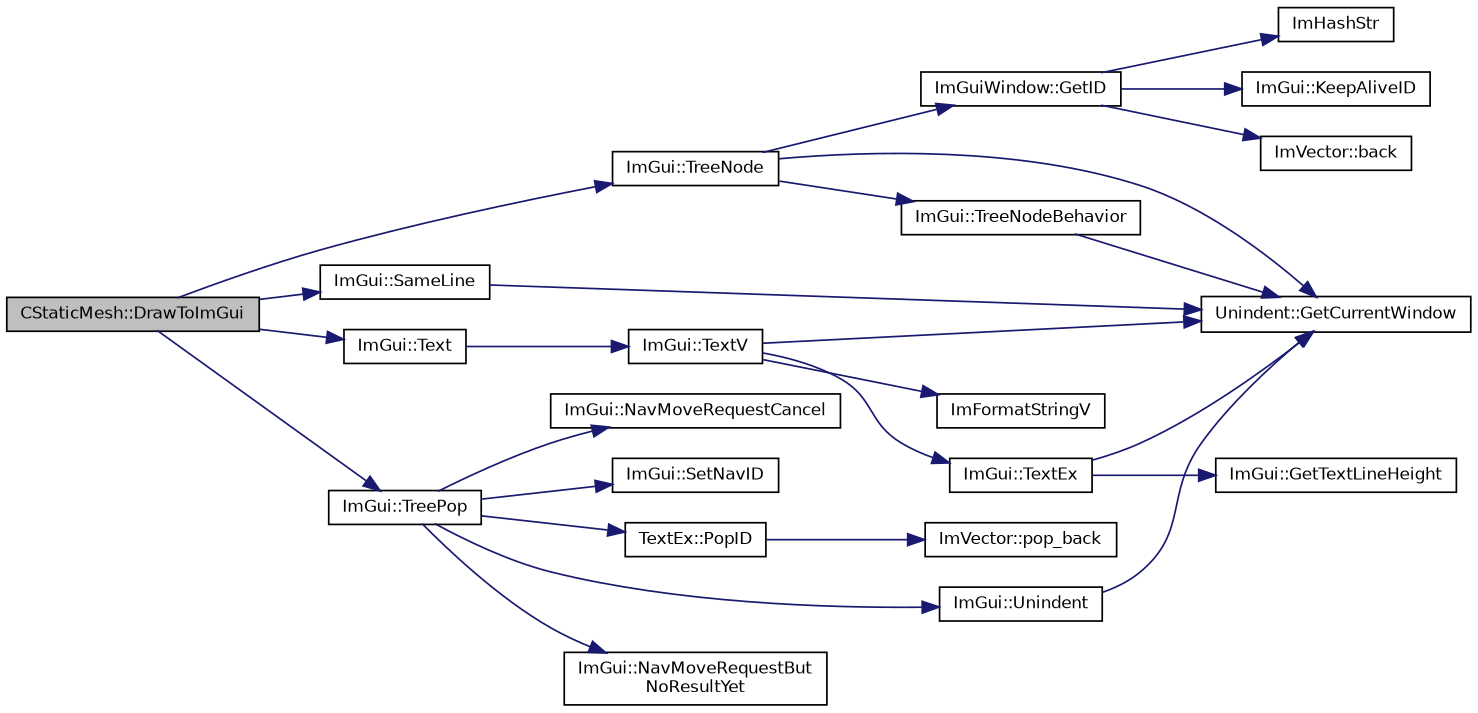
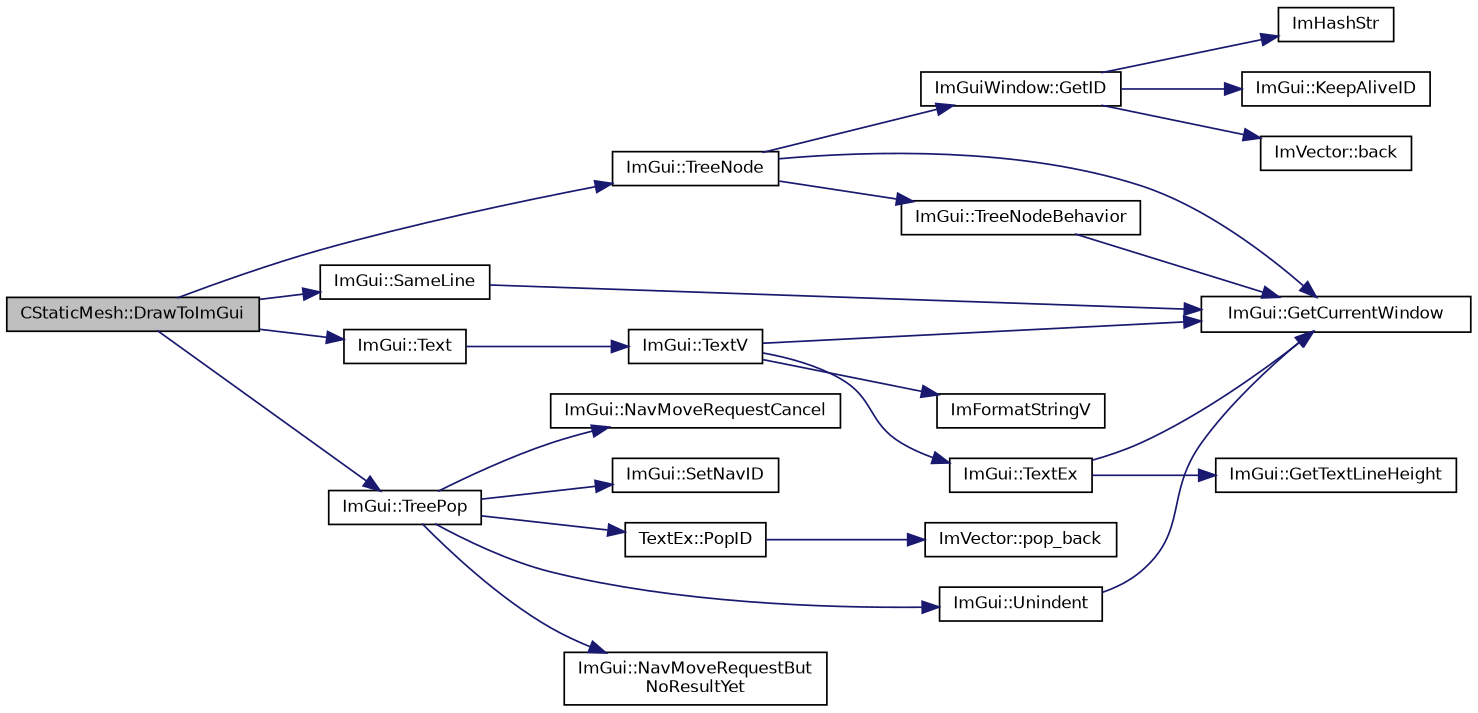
node "Unindent::GetCurrentWindow": label "Unindent::GetCurrentWindow" -> "ImGui::GetCurrentWindow"
